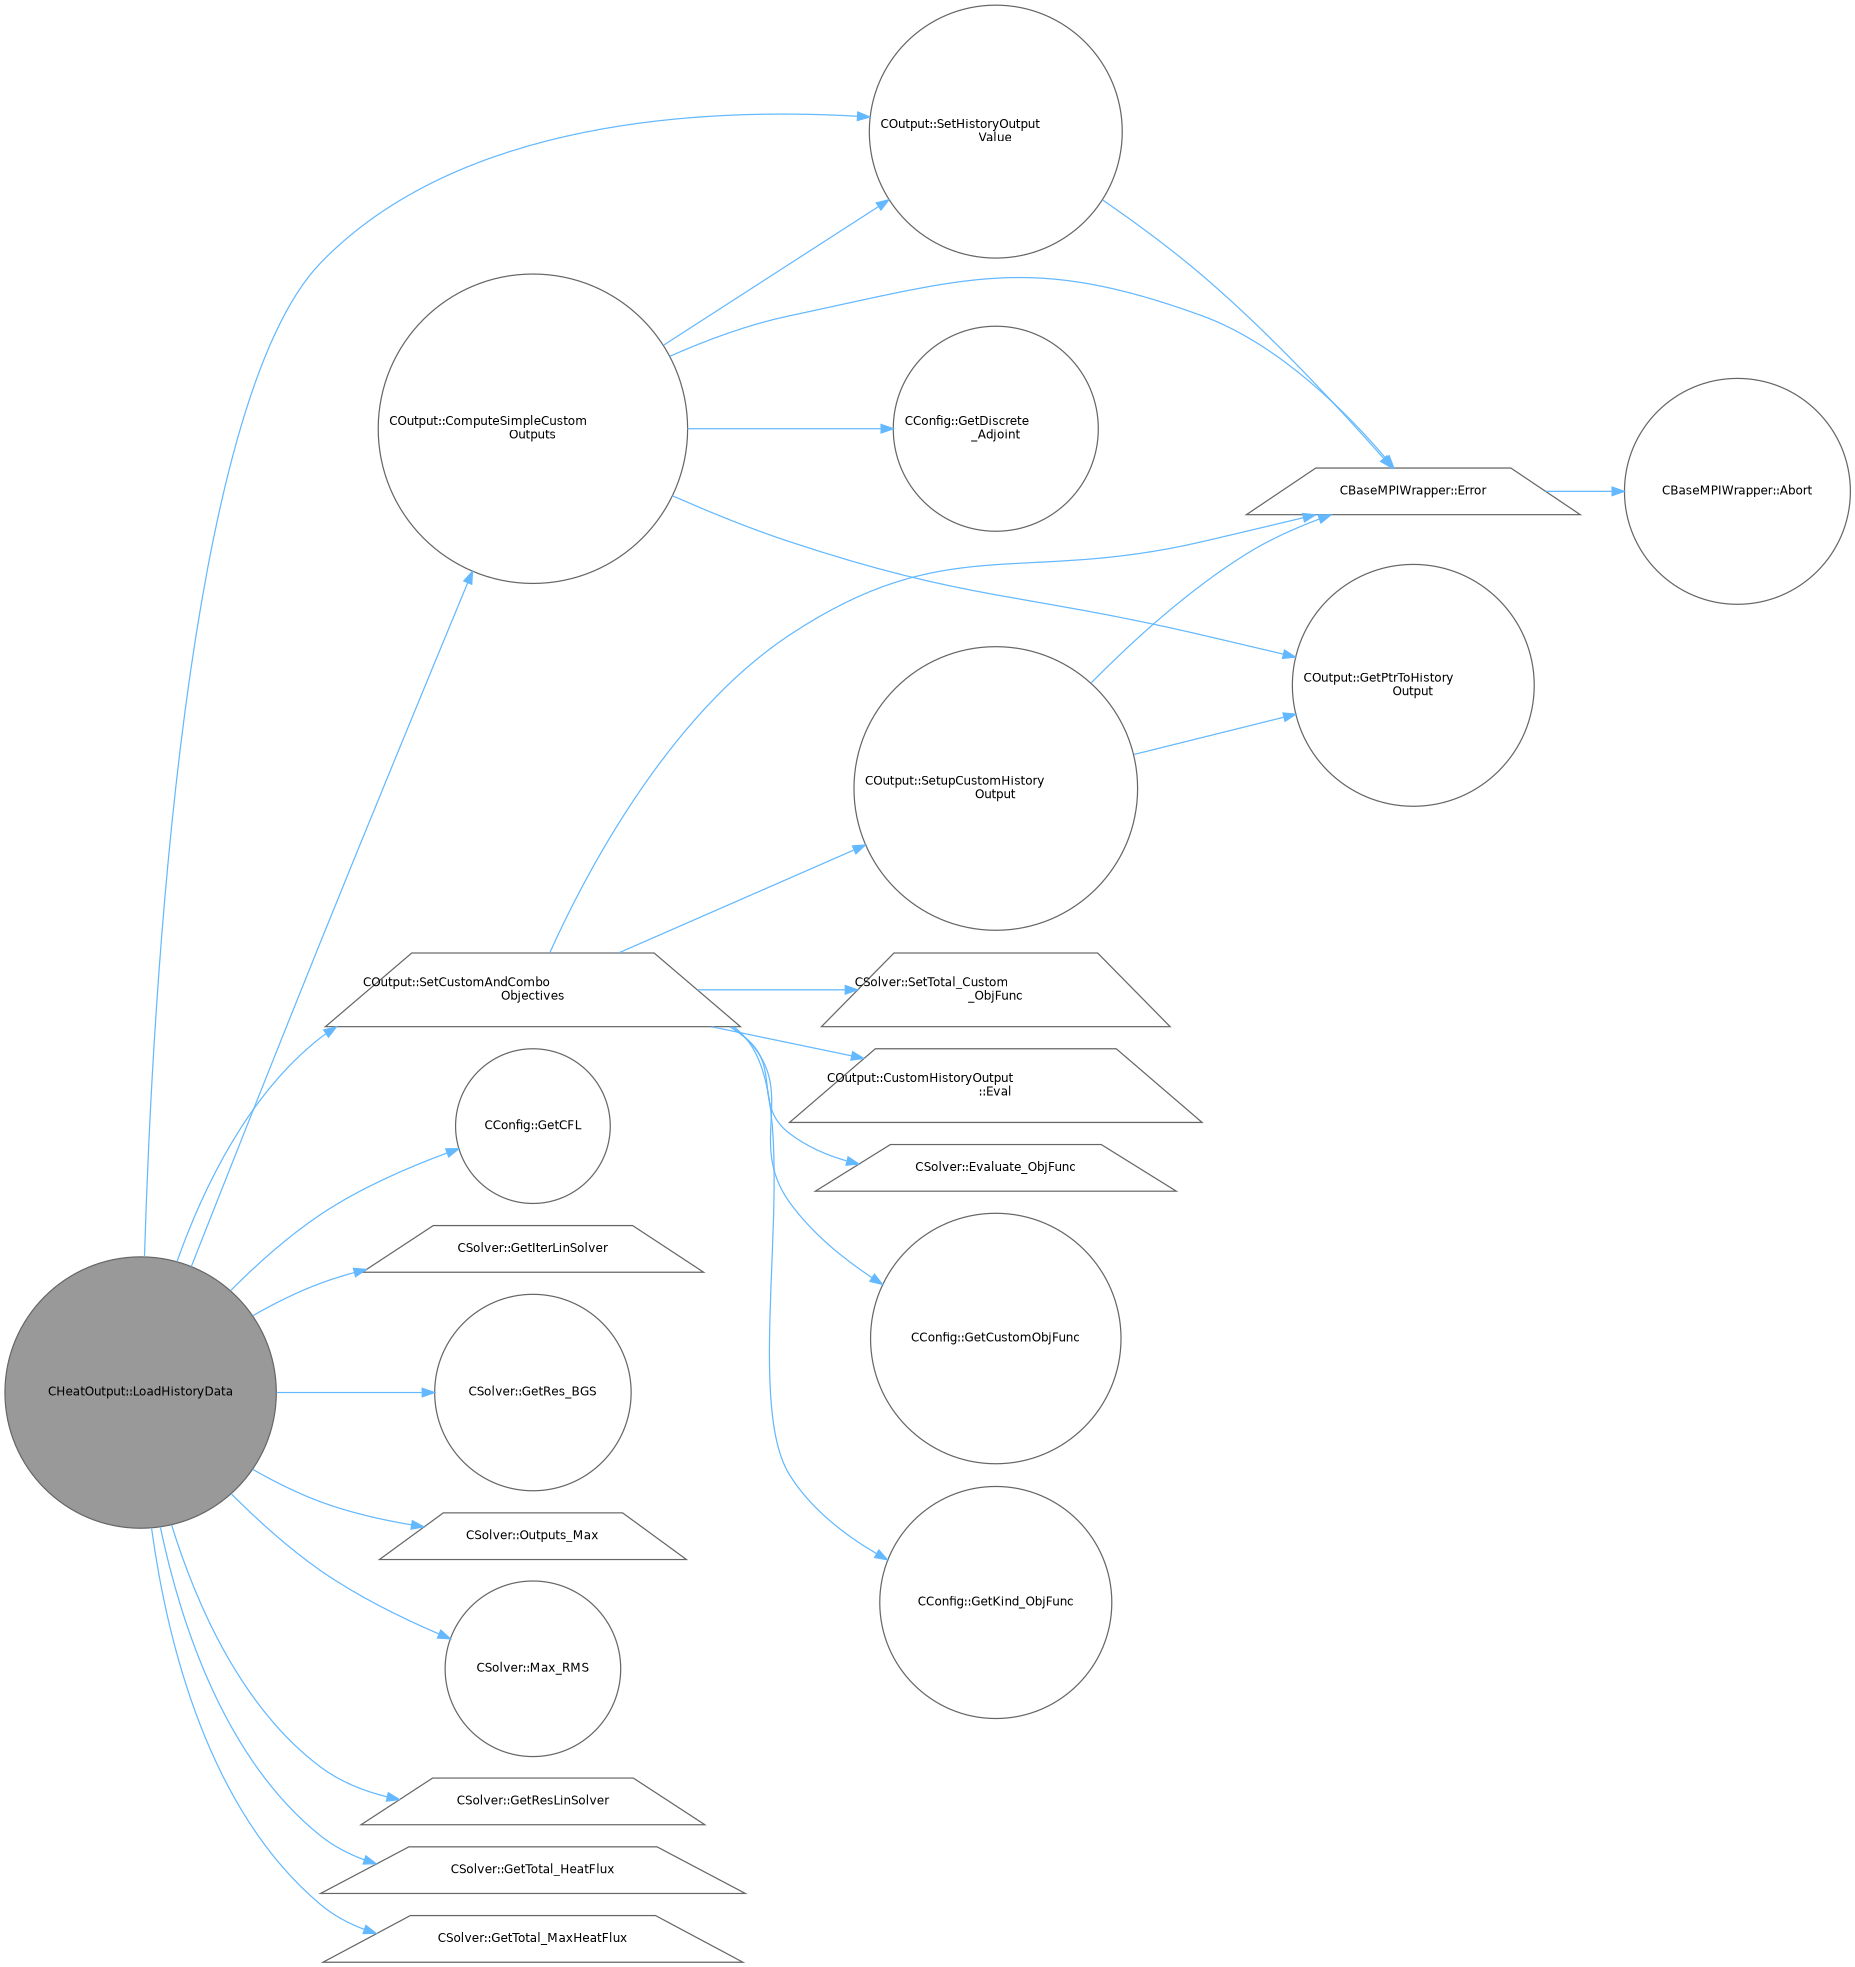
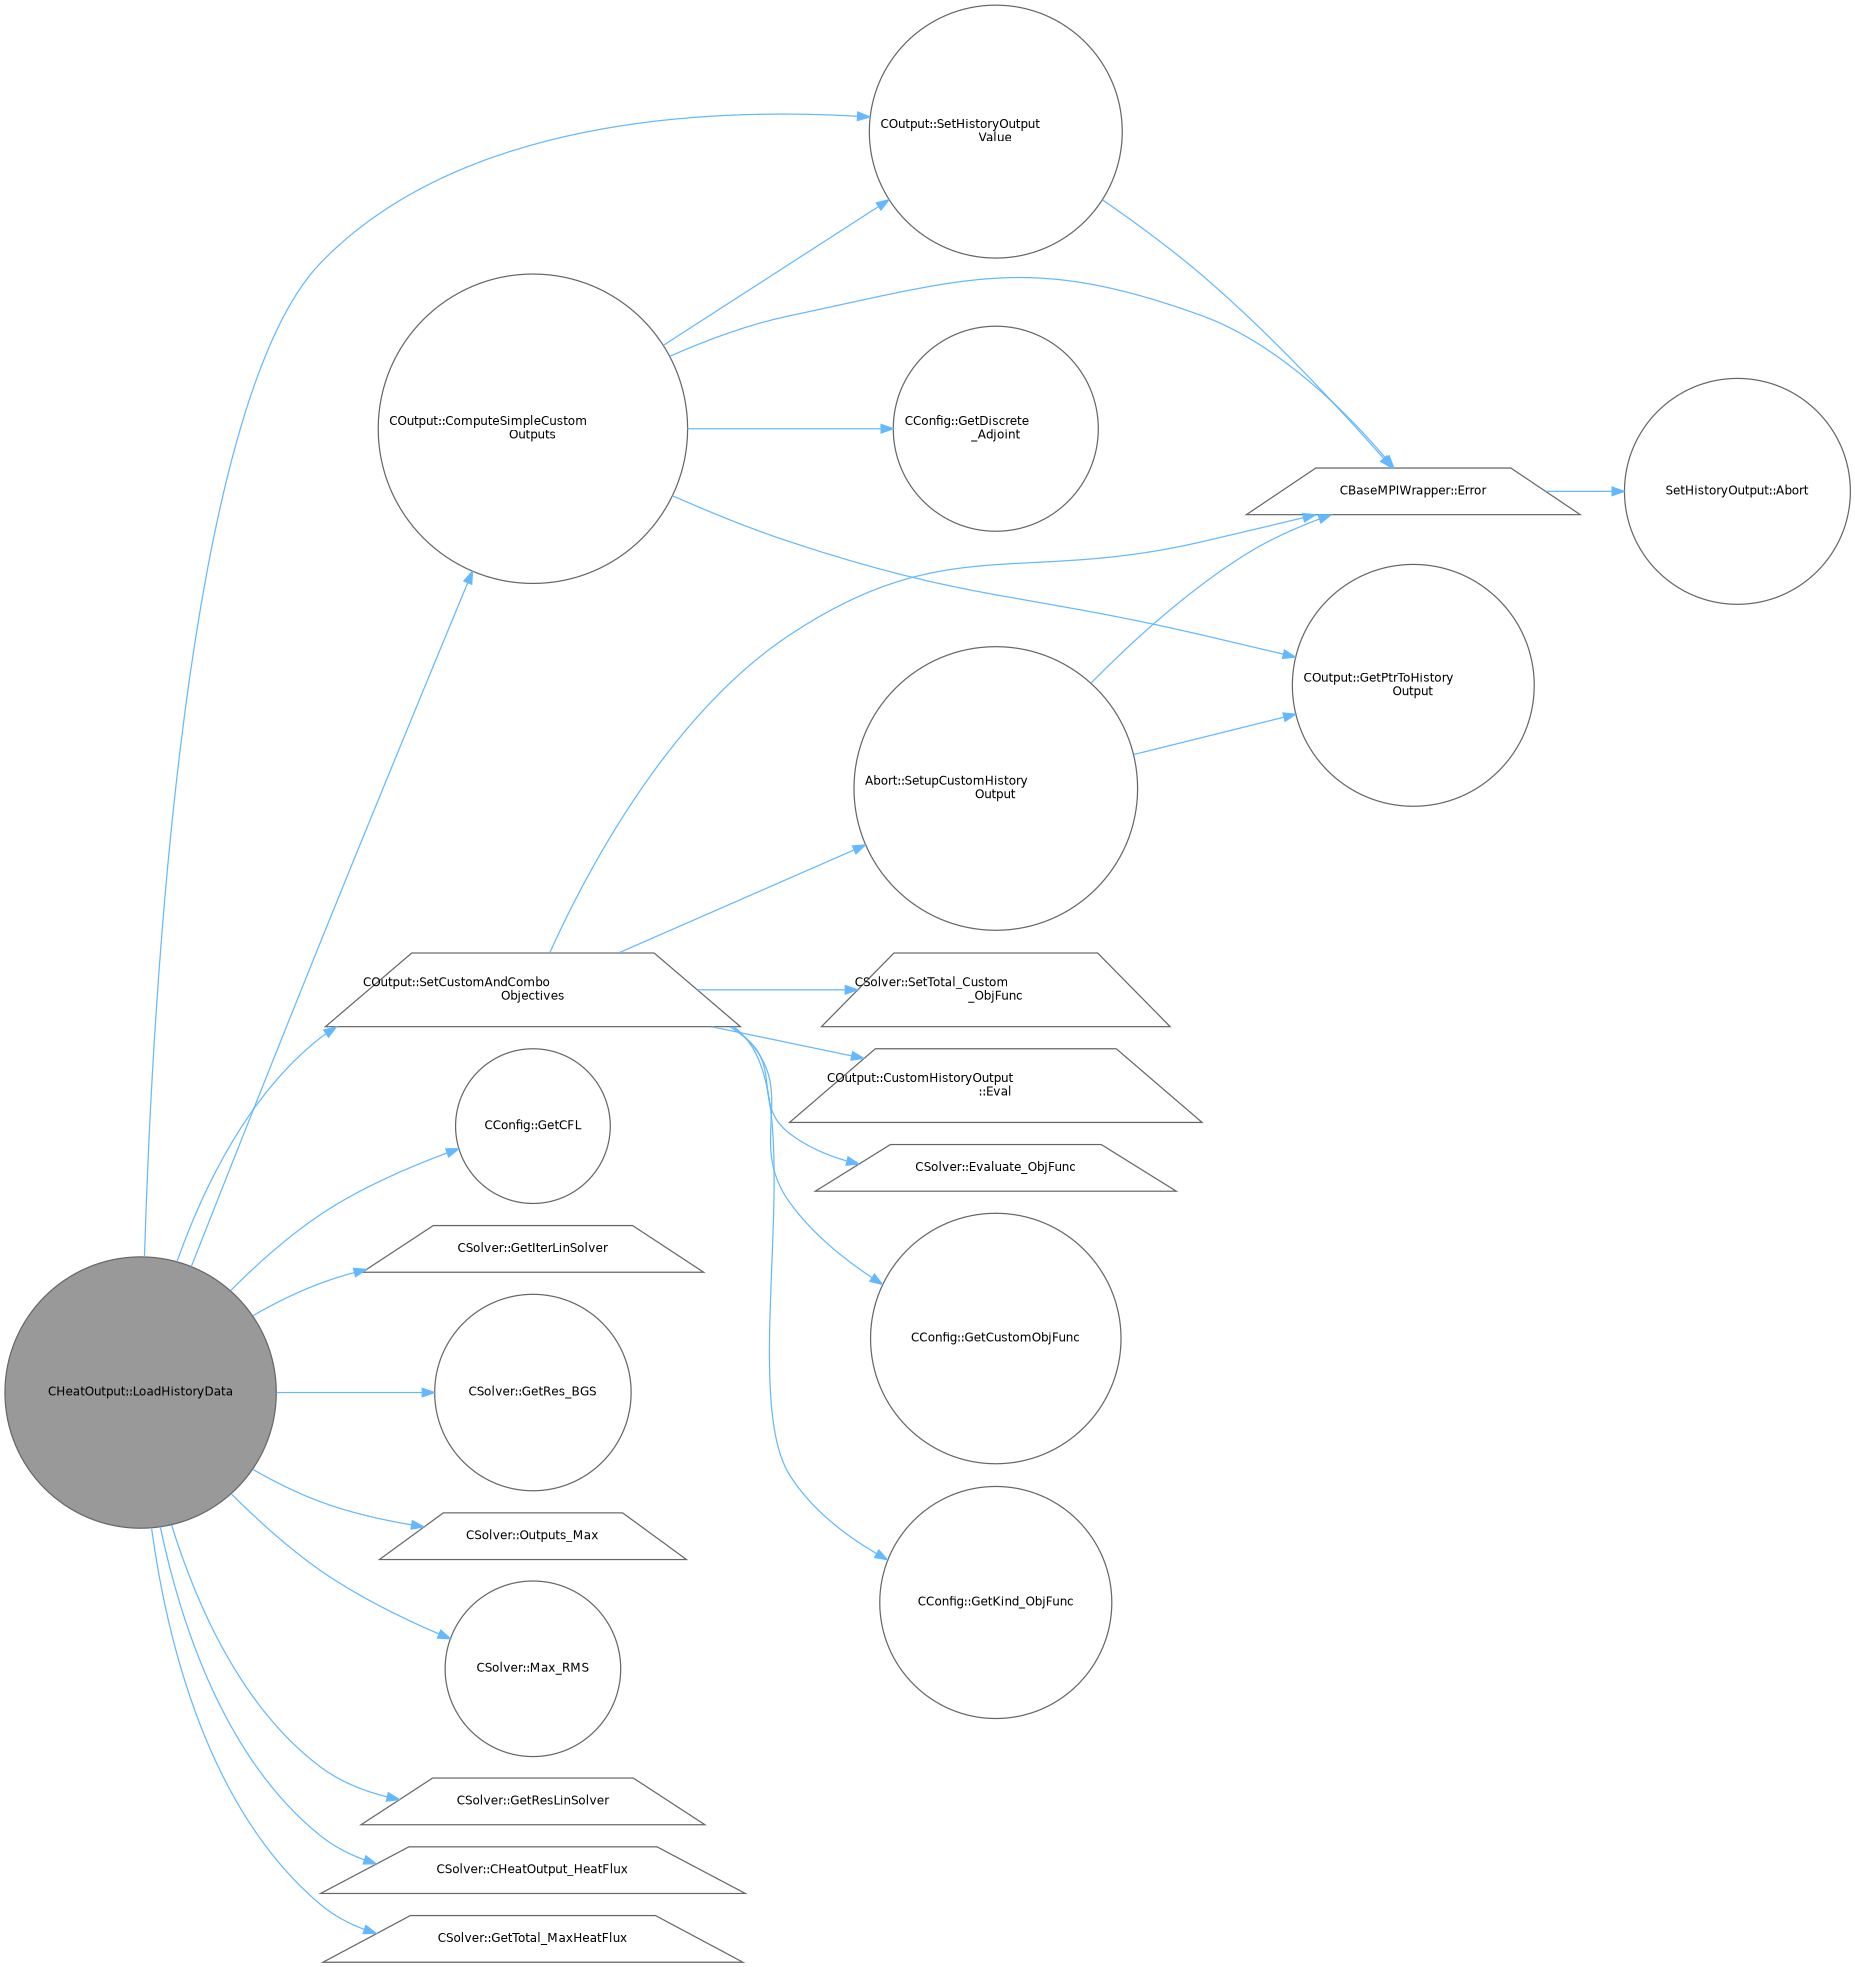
node "CBaseMPIWrapper::Abort": label "CBaseMPIWrapper::Abort" -> "SetHistoryOutput::Abort"
node "COutput::SetupCustomHistory Output": label "COutput::SetupCustomHistory Output" -> "Abort::SetupCustomHistory Output"
node "CSolver::GetTotal_HeatFlux": label "CSolver::GetTotal_HeatFlux" -> "CSolver::CHeatOutput_HeatFlux"
